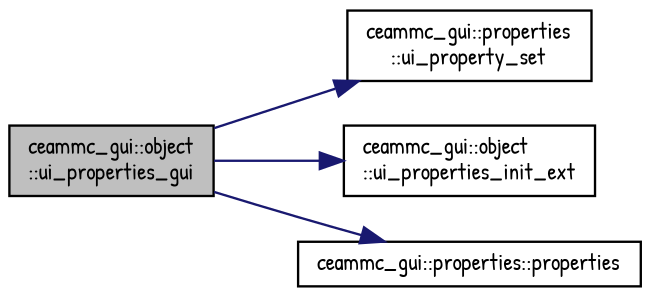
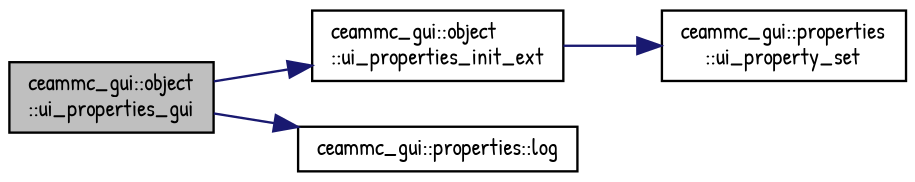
edge "ceammc_gui::object ::ui_properties_gui" -> "ceammc_gui::properties ::ui_property_set": now "ceammc_gui::object ::ui_properties_init_ext" -> "ceammc_gui::properties ::ui_property_set"
node "ceammc_gui::properties::properties": label "ceammc_gui::properties::properties" -> "ceammc_gui::properties::log"
